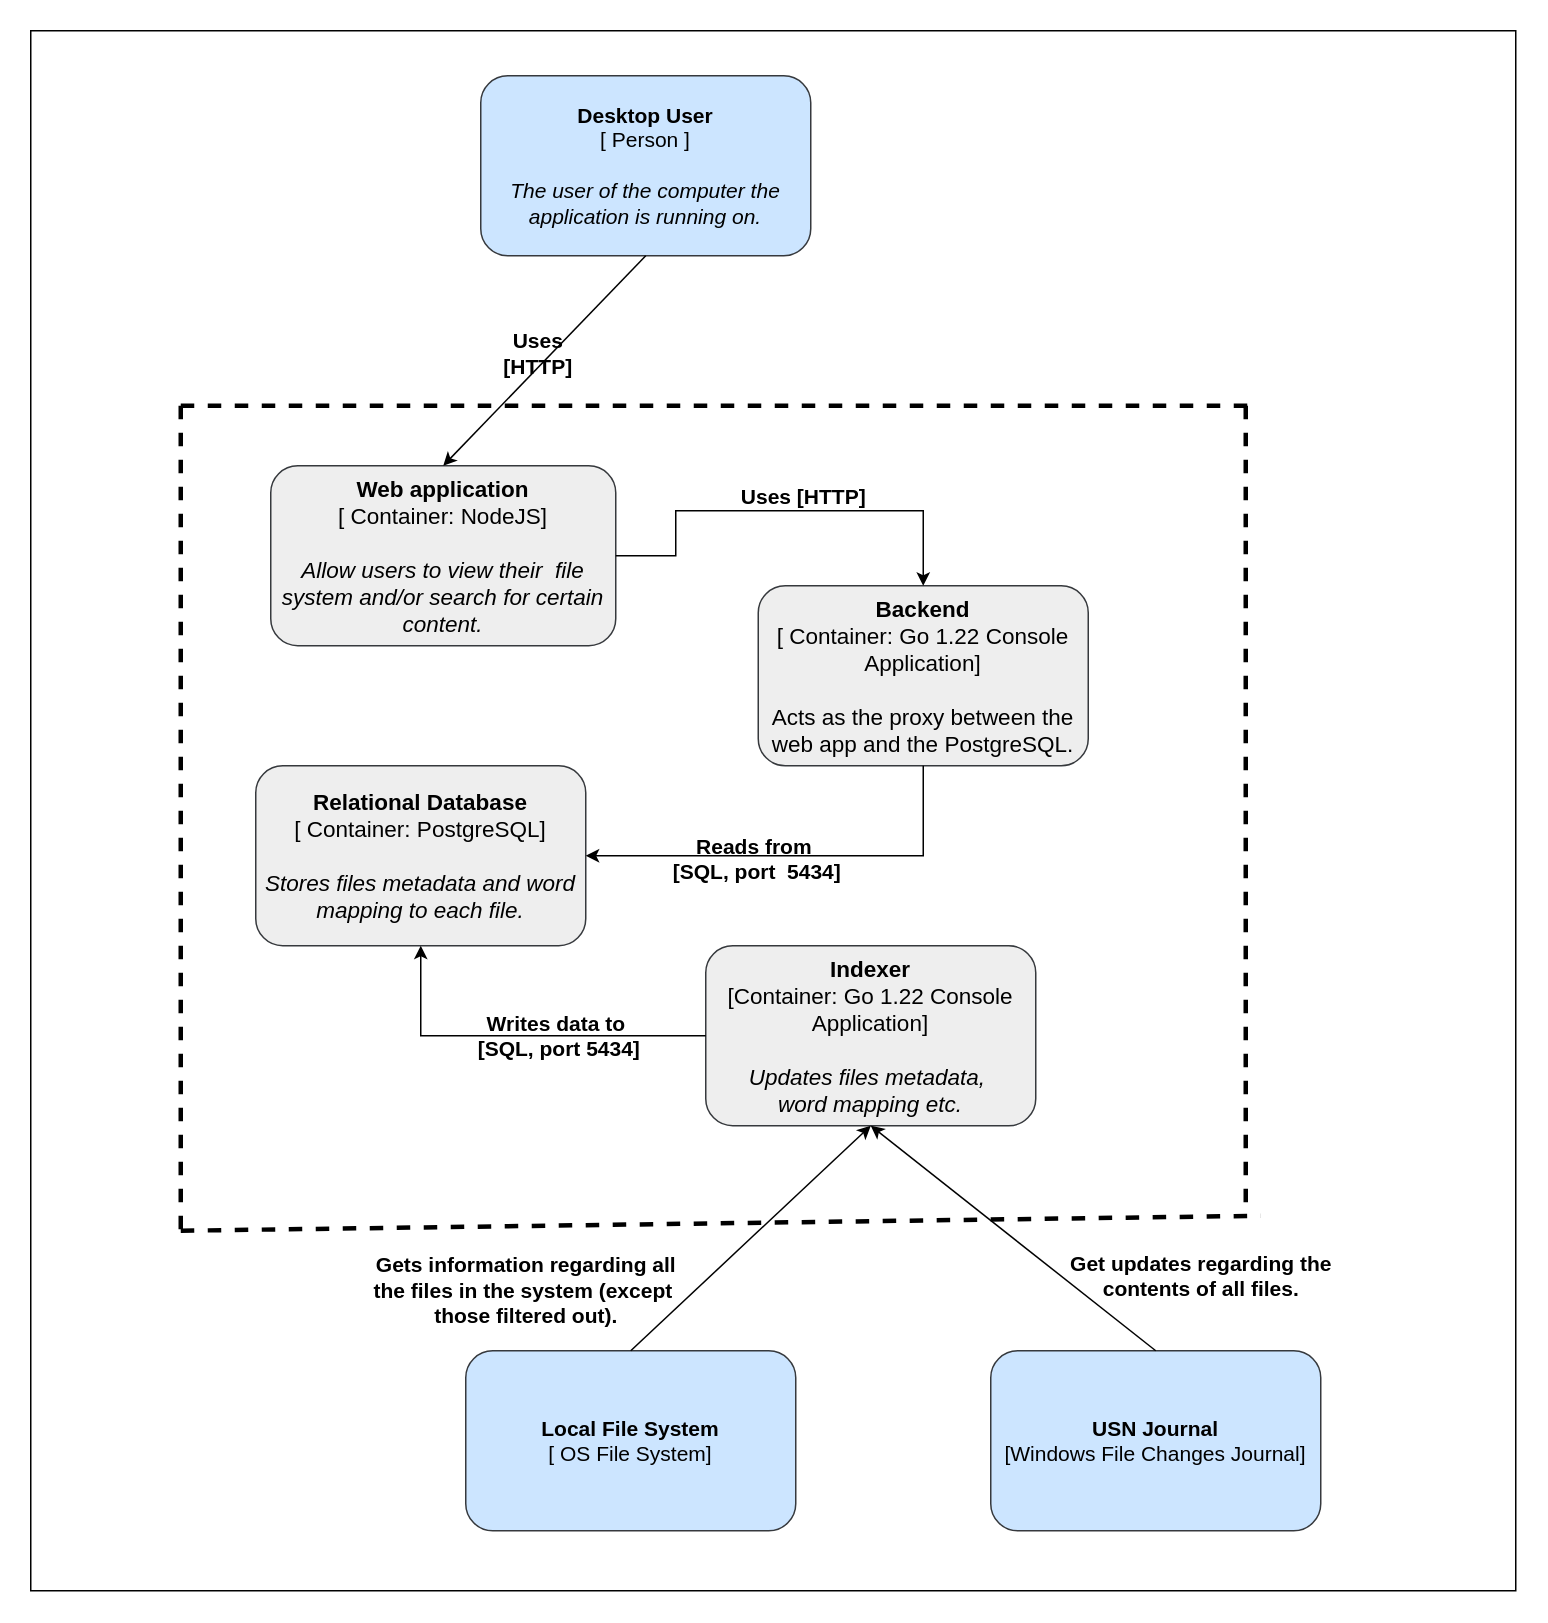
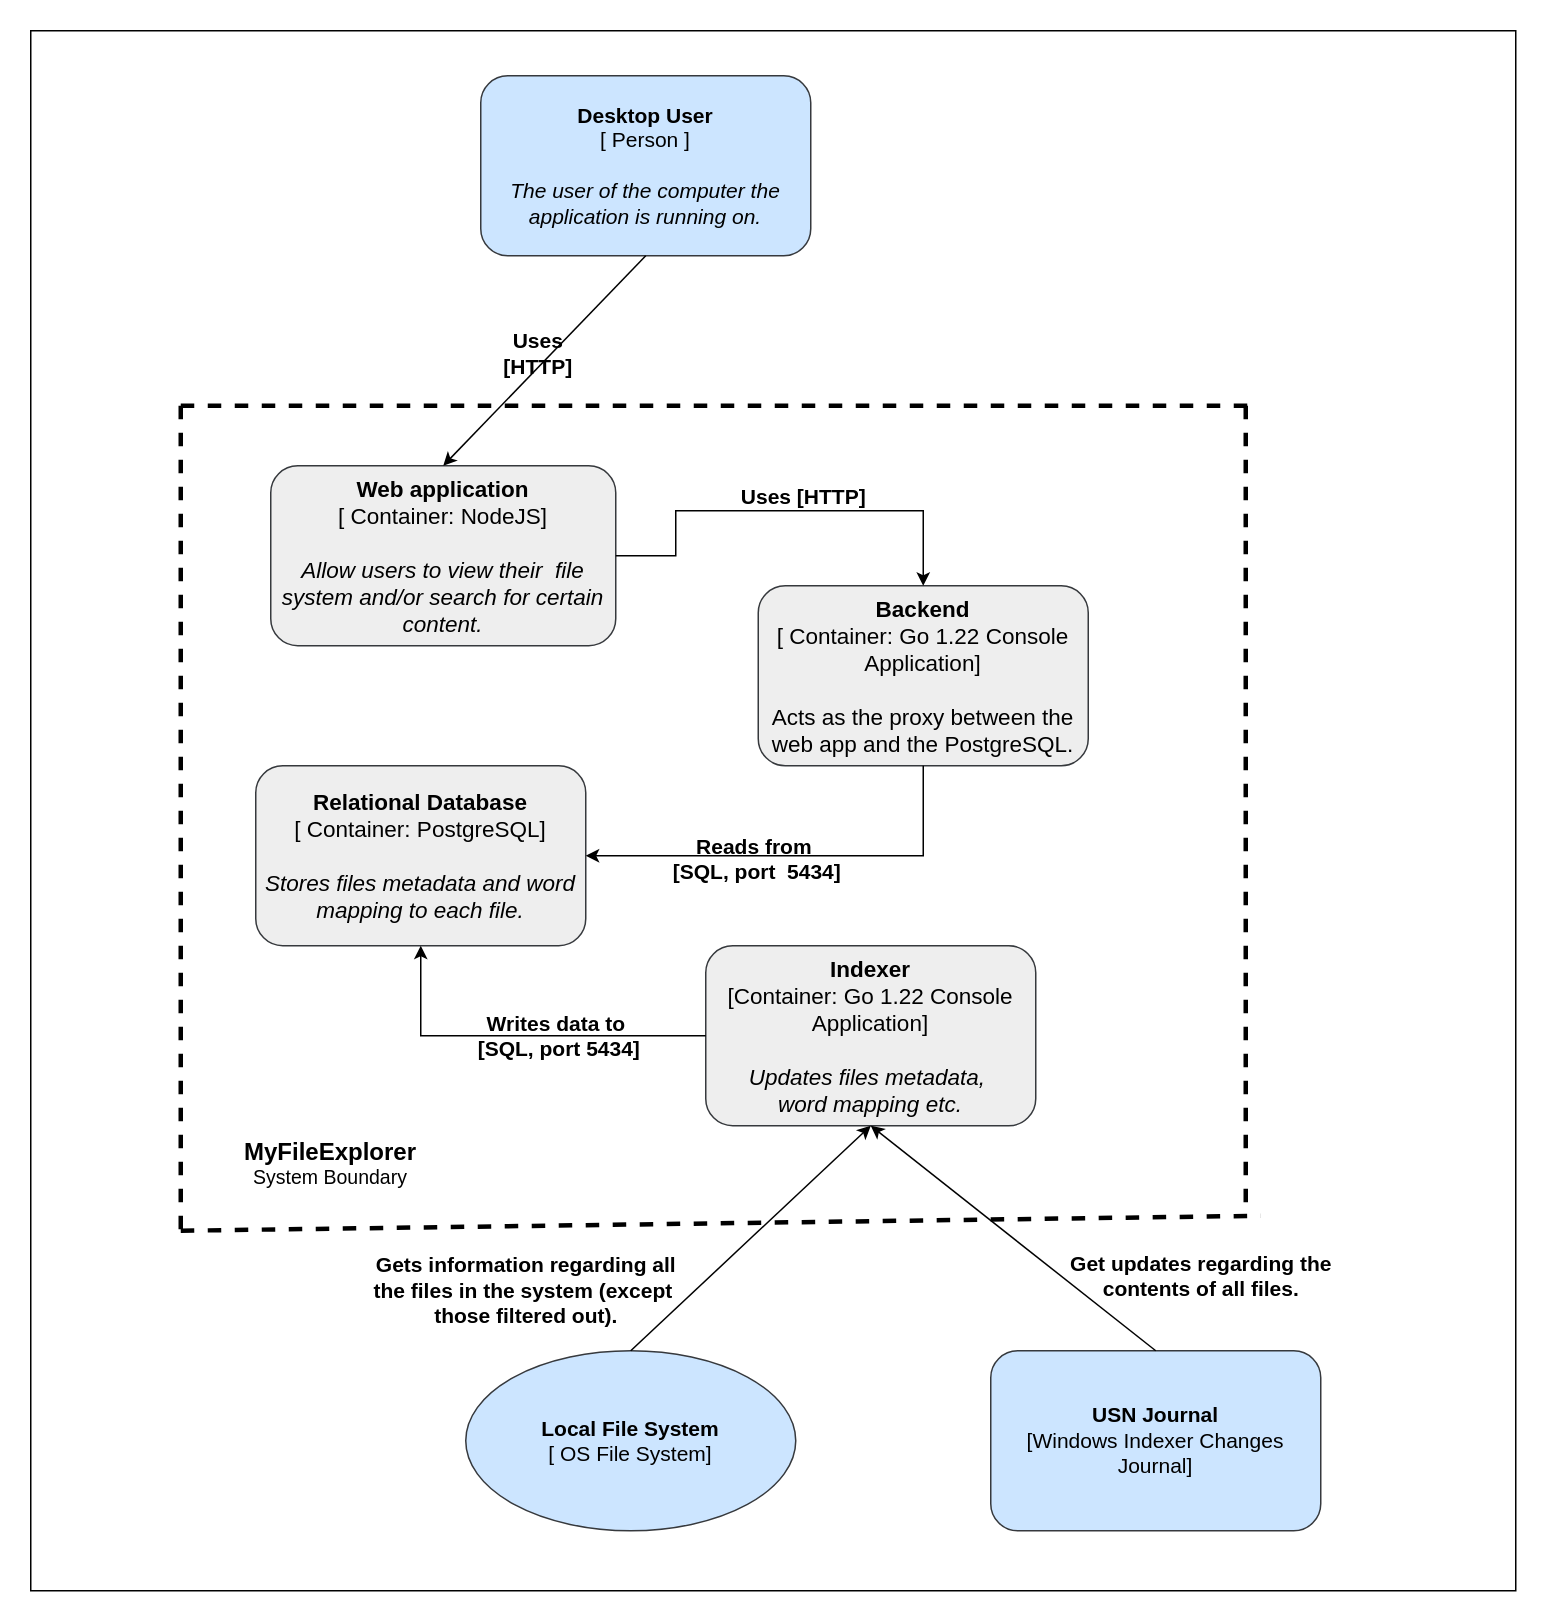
node "MyFileExplorer System Boundary": added
node "Local File System [ OS File System]": shape rounded rectangle -> ellipse
node "USN Journal [Windows File Changes Journal]": label "USN Journal [Windows File Changes Journal]" -> "USN Journal [Windows Indexer Changes Journal]"
